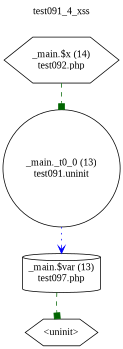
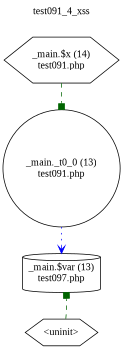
node "_main.$x (14) test092.php": label "_main.$x (14) test092.php" -> "_main.$x (14) test091.php"
node "_main._t0_0 (13) test091.uninit": label "_main._t0_0 (13) test091.uninit" -> "_main._t0_0 (13) test091.php"
edge "_main.$var (13) test097.php" -> "<uninit>": reversed
